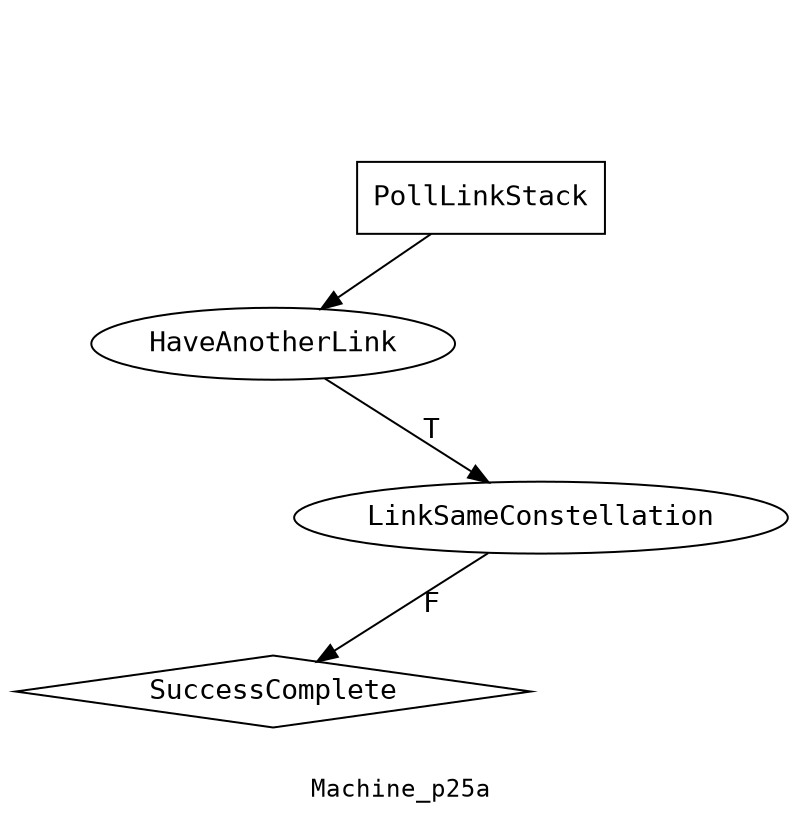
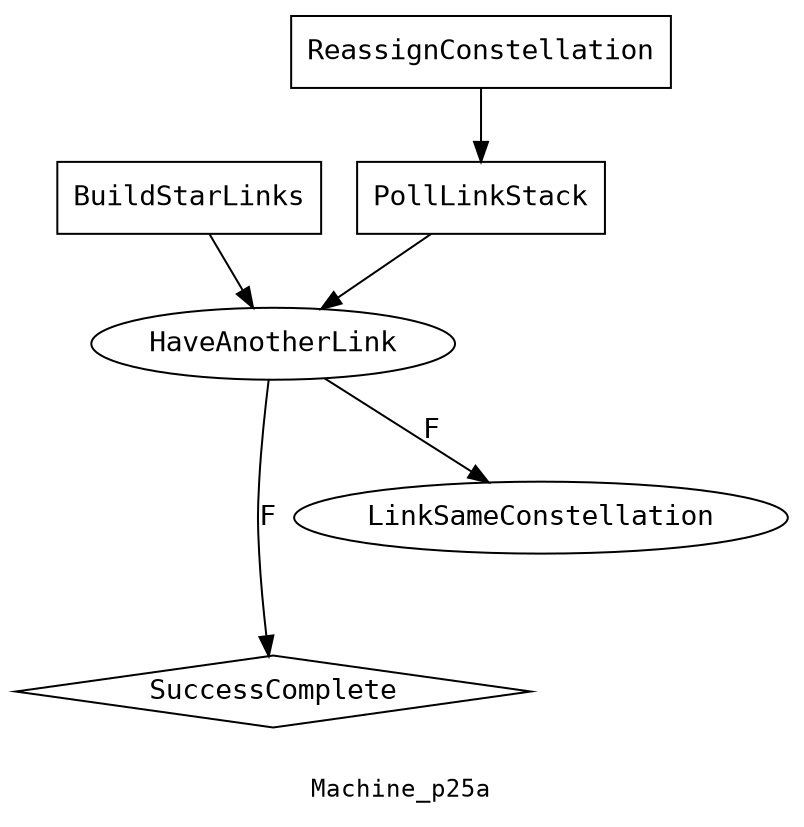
node "ReassignConstellation": added
node "BuildStarLinks": added
edge "HaveAnotherLink" -> "LinkSameConstellation": label "T" -> "F"
edge "LinkSameConstellation" -> "SuccessComplete": now "HaveAnotherLink" -> "SuccessComplete"
